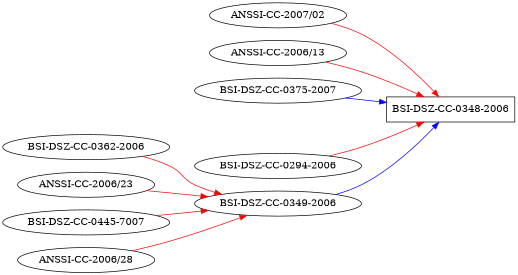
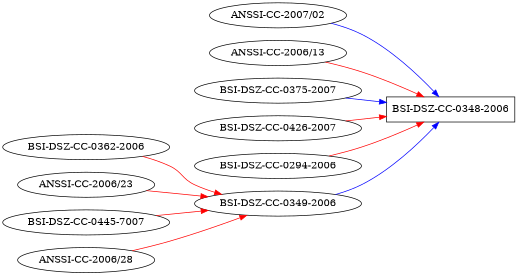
edge "ANSSI-CC-2007/02" -> "BSI-DSZ-CC-0348-2006": color red -> blue
node "BSI-DSZ-CC-0426-2007": added
